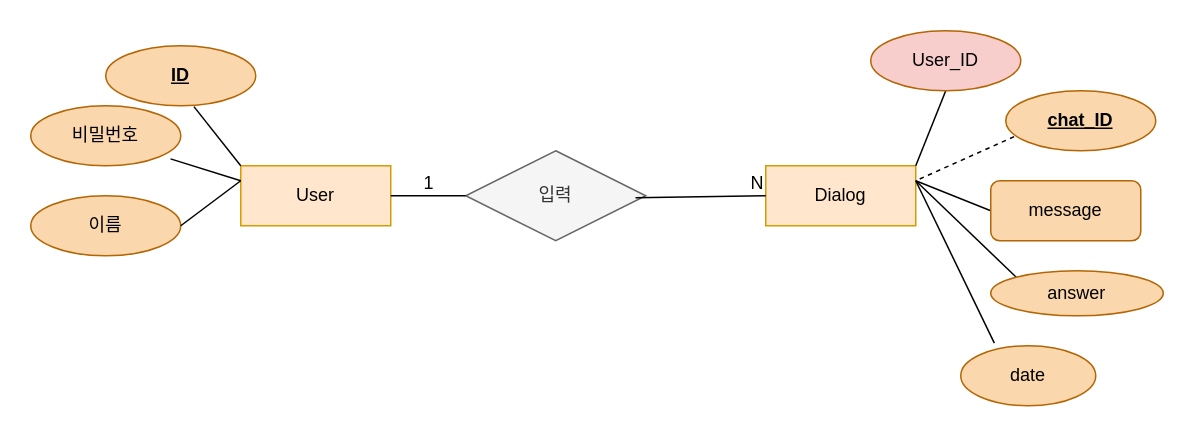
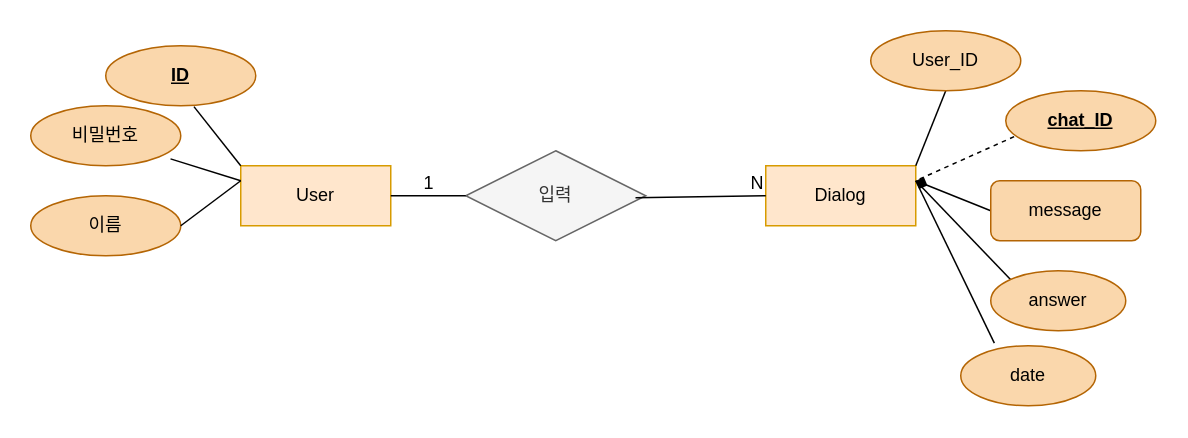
node "User_ID": fillcolor #f8cecc -> #fad7ac
edge "Dialog" -- "message": arrowhead none -> diamond
node "answer": size 173x45 -> 135x60
